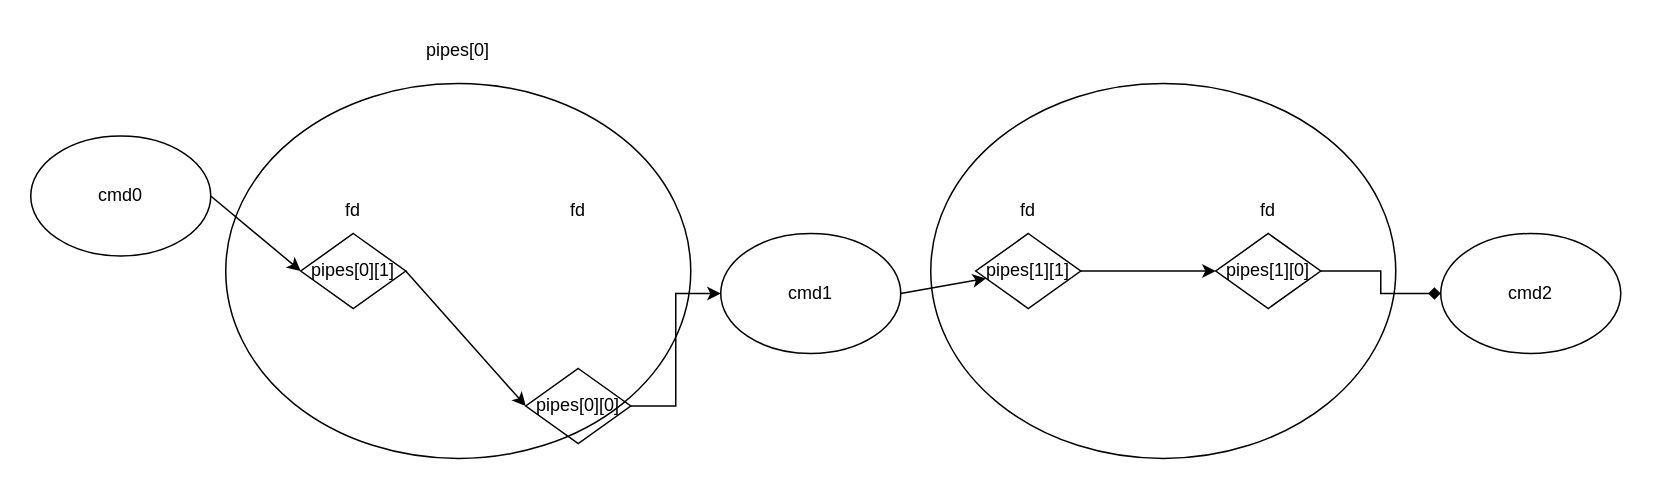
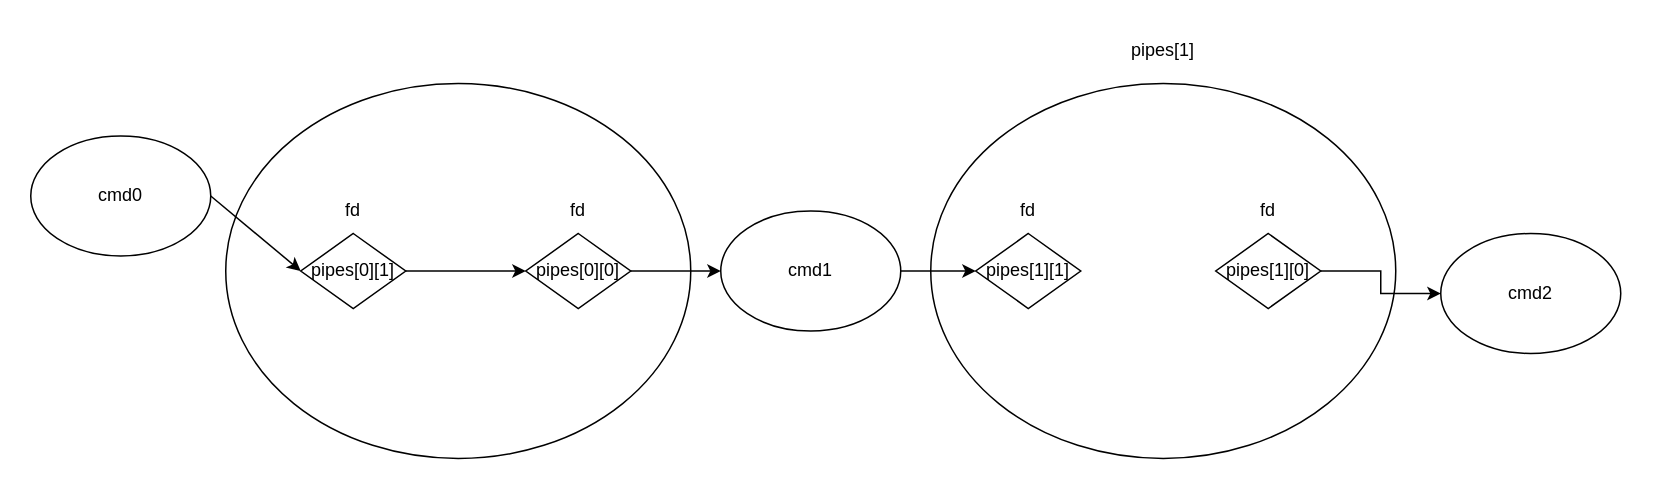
node "pipes[0]": removed
node "pipes[1]": added
edge "pipes[1][1]" -> "pipes[1][0]": removed
node "cmd1": moved (811, 293) -> (811, 271)
edge "pipes[1][0]" -> "cmd2": arrowhead diamond -> classic
node "pipes[0][0]": moved (578, 406) -> (578, 271)
